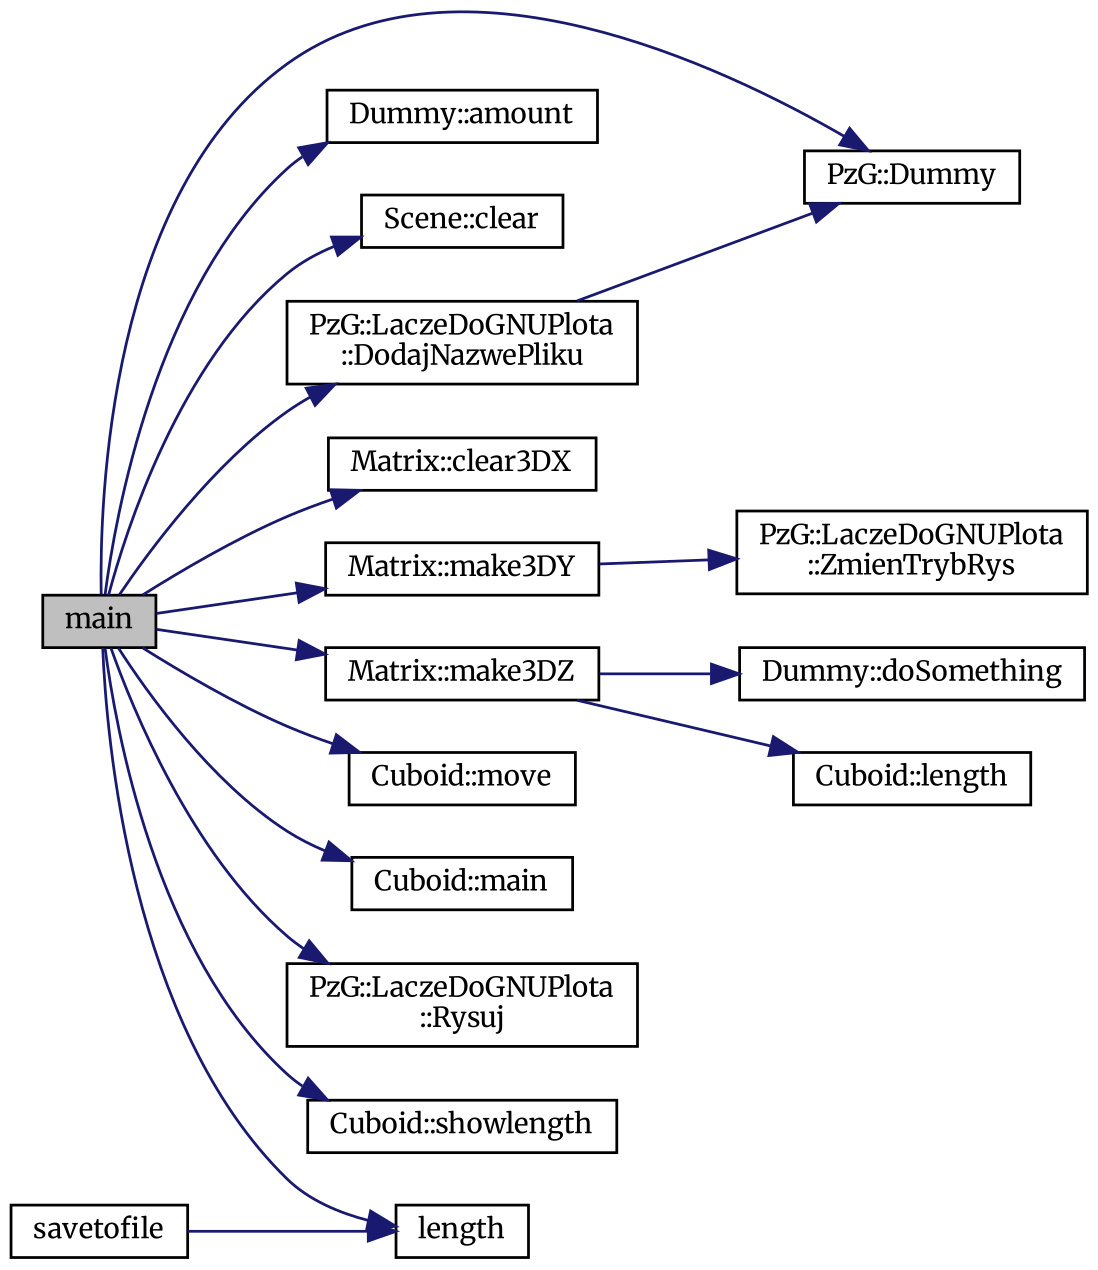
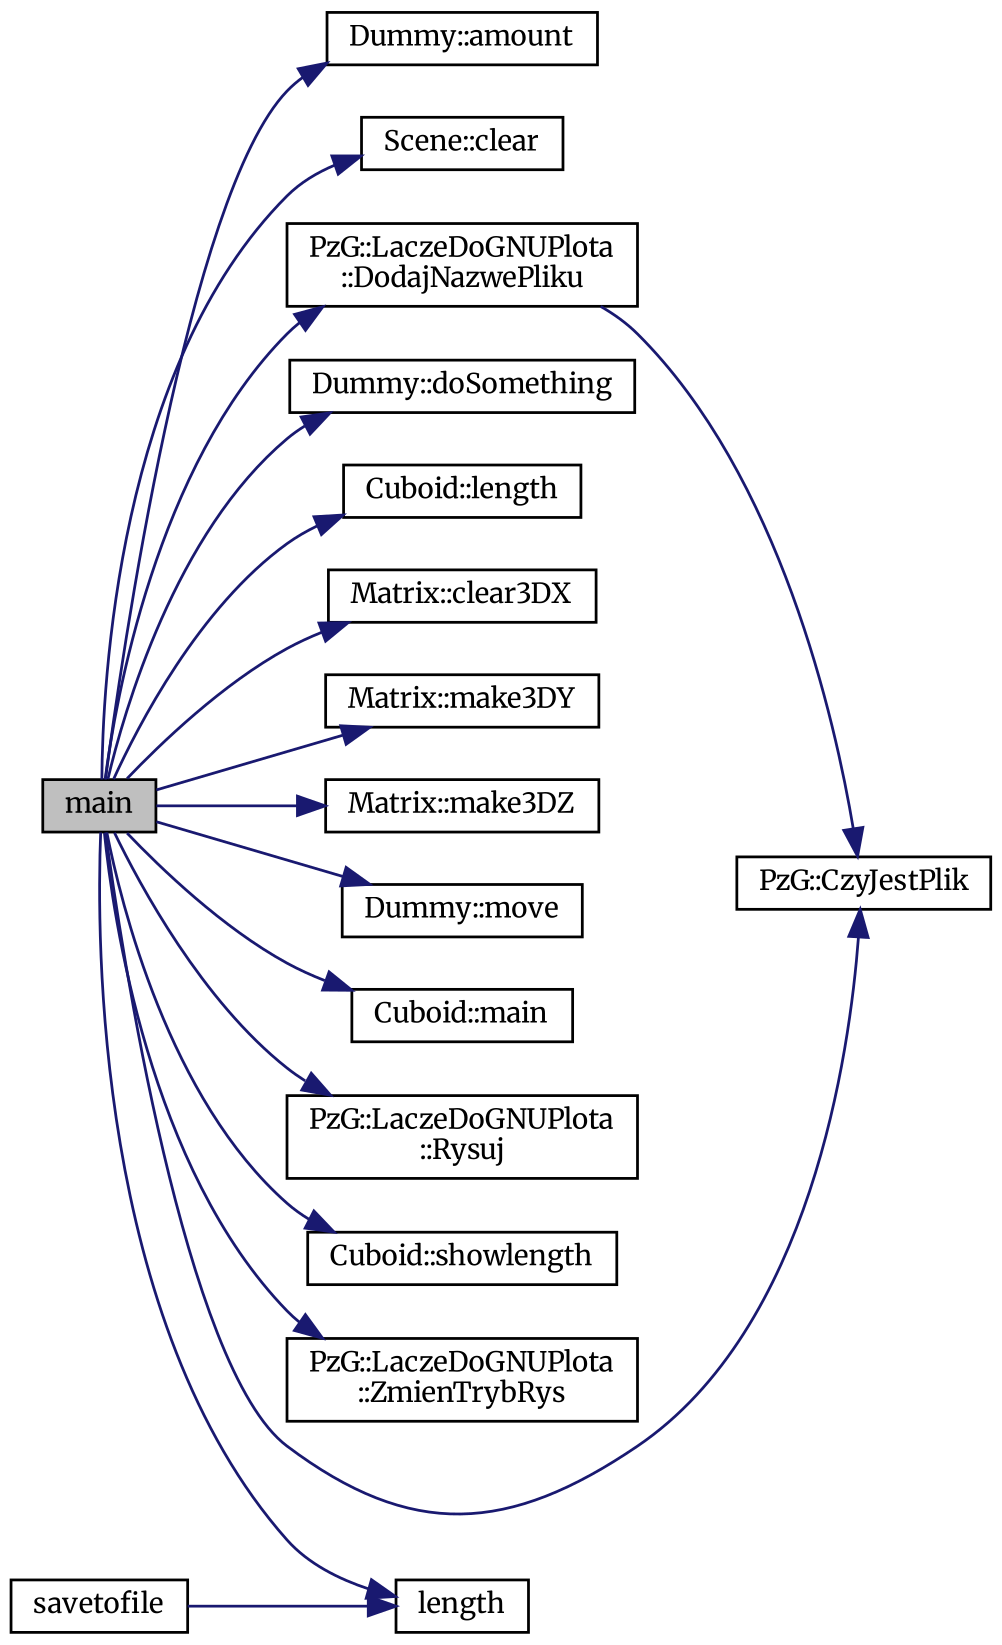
node "PzG::Dummy": label "PzG::Dummy" -> "PzG::CzyJestPlik"
edge "Matrix::make3DY" -> "PzG::LaczeDoGNUPlota ::ZmienTrybRys": now "main" -> "PzG::LaczeDoGNUPlota ::ZmienTrybRys"
edge "Matrix::make3DZ" -> "Dummy::doSomething": now "main" -> "Dummy::doSomething"
edge "Matrix::make3DZ" -> "Cuboid::length": now "main" -> "Cuboid::length"
node "Cuboid::move": label "Cuboid::move" -> "Dummy::move"
